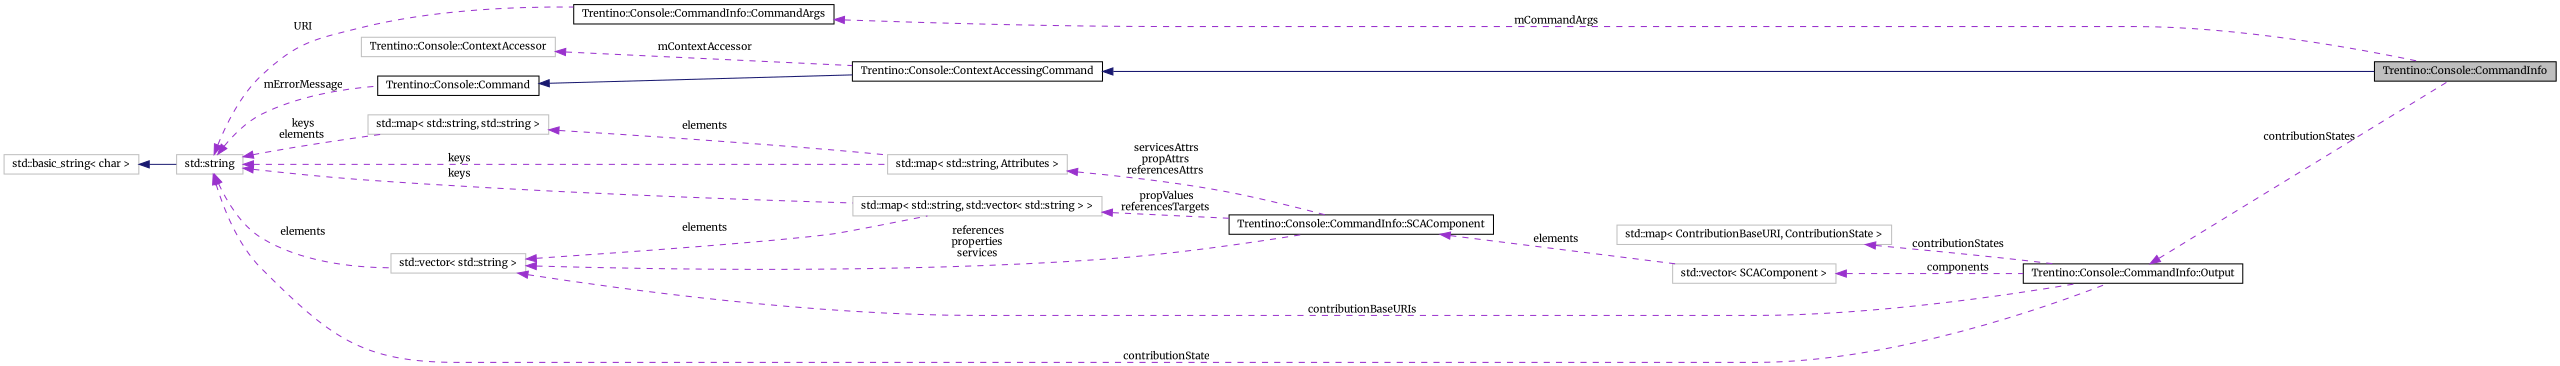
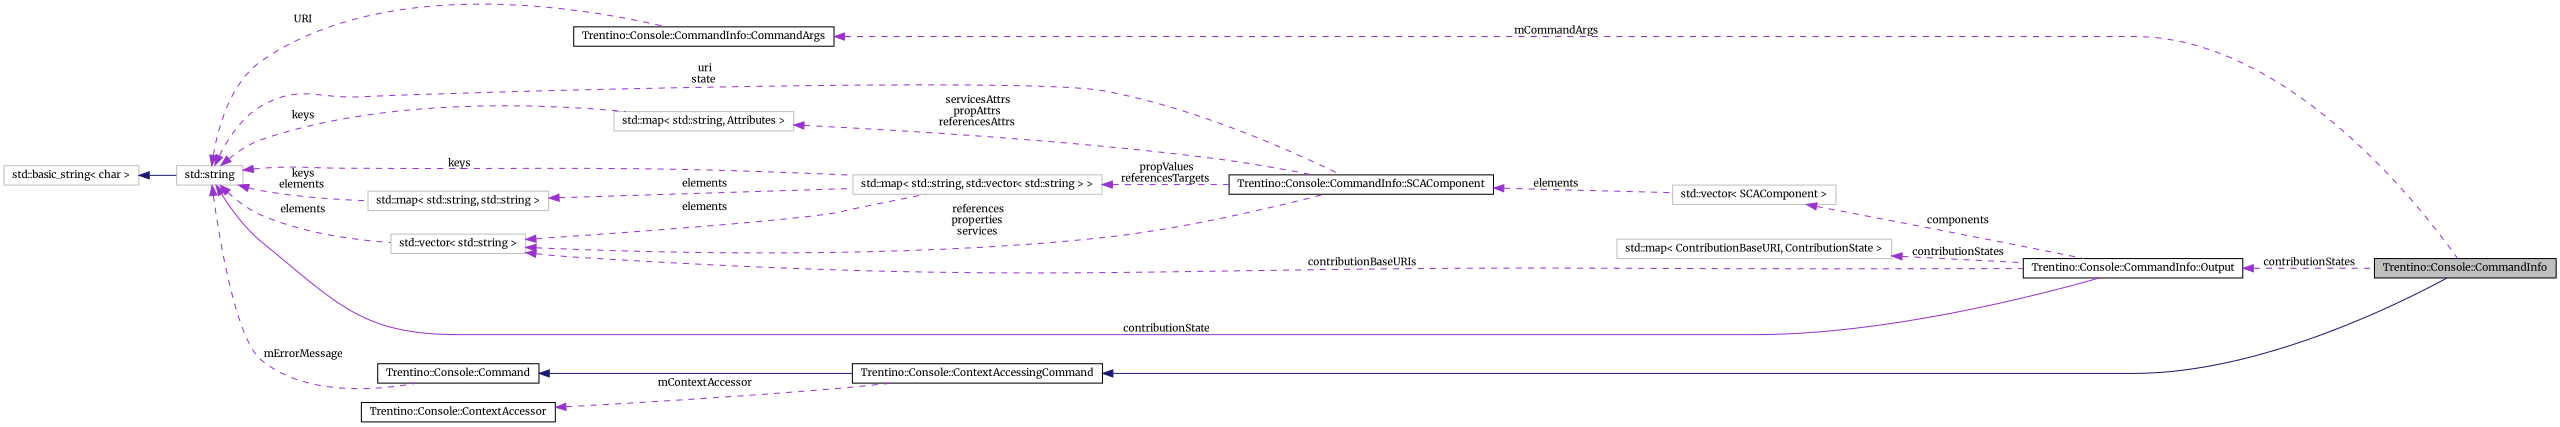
node "Trentino::Console::ContextAccessor": color grey75 -> black
edge "Trentino::Console::CommandInfo::SCAComponent" -> "std::string": added, label "uri state"
edge "std::map< std::string, Attributes >" -> "std::map< std::string, std::string >": now "std::map< std::string, std::vector< std::string > >" -> "std::map< std::string, std::string >"
edge "Trentino::Console::CommandInfo::Output" -> "std::string": style dashed -> solid
